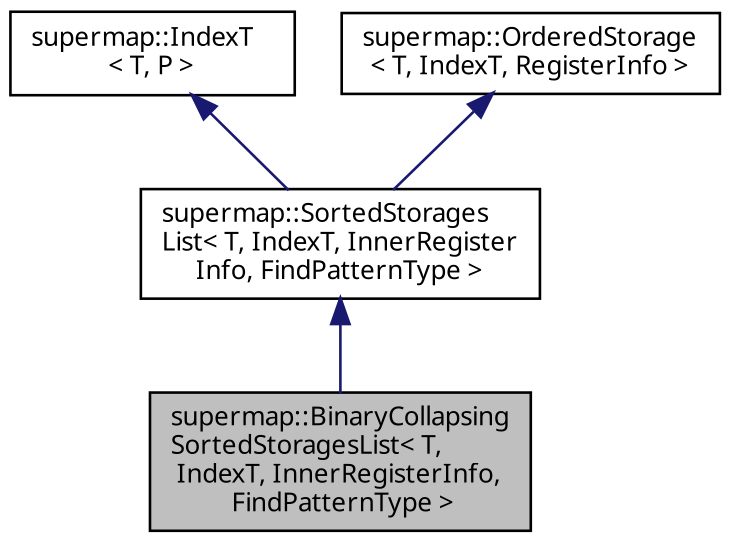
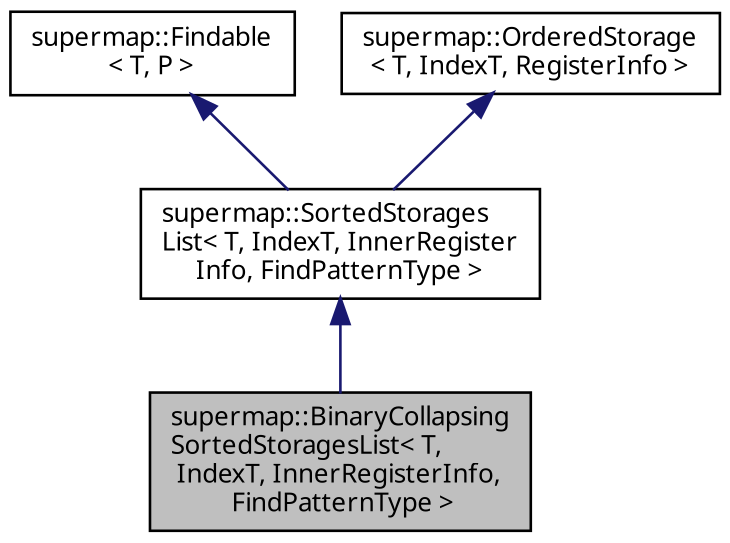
node "supermap::IndexT < T, P >": label "supermap::IndexT < T, P >" -> "supermap::Findable < T, P >"
